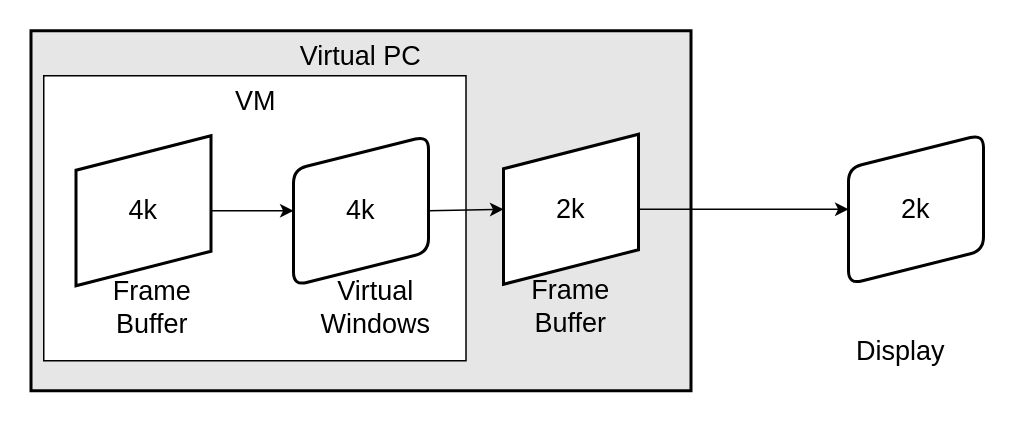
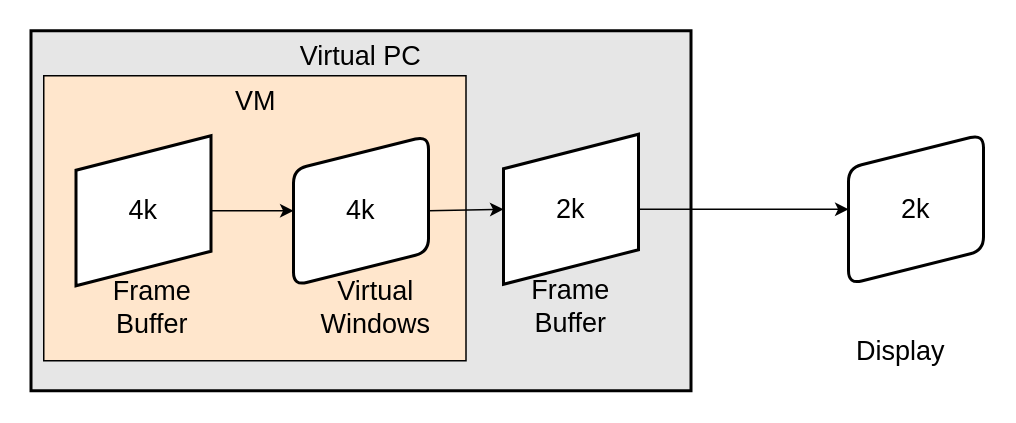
node "VM": fillcolor #ffffff -> #ffe6cc
